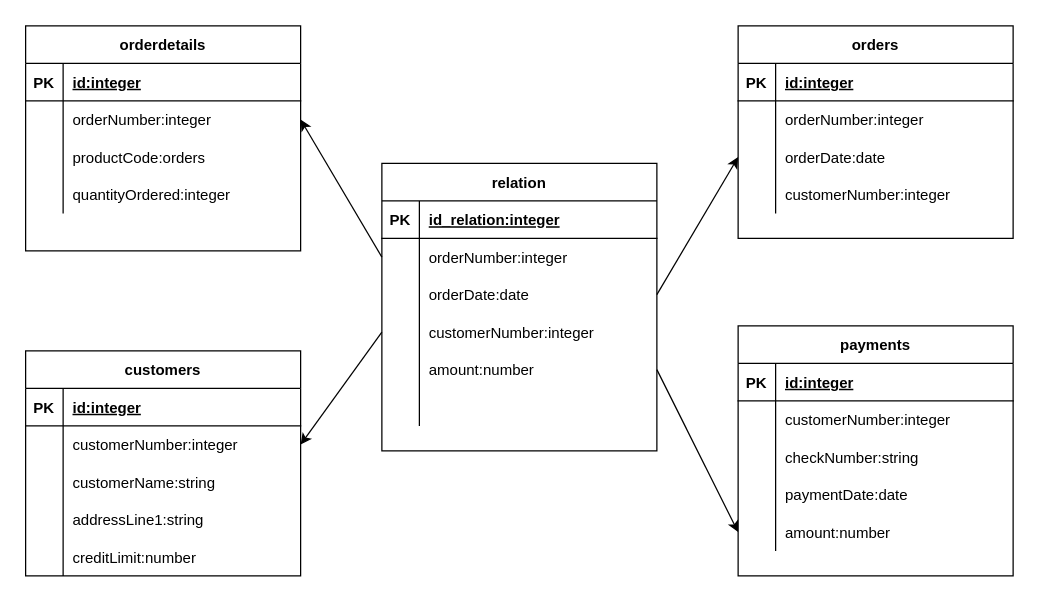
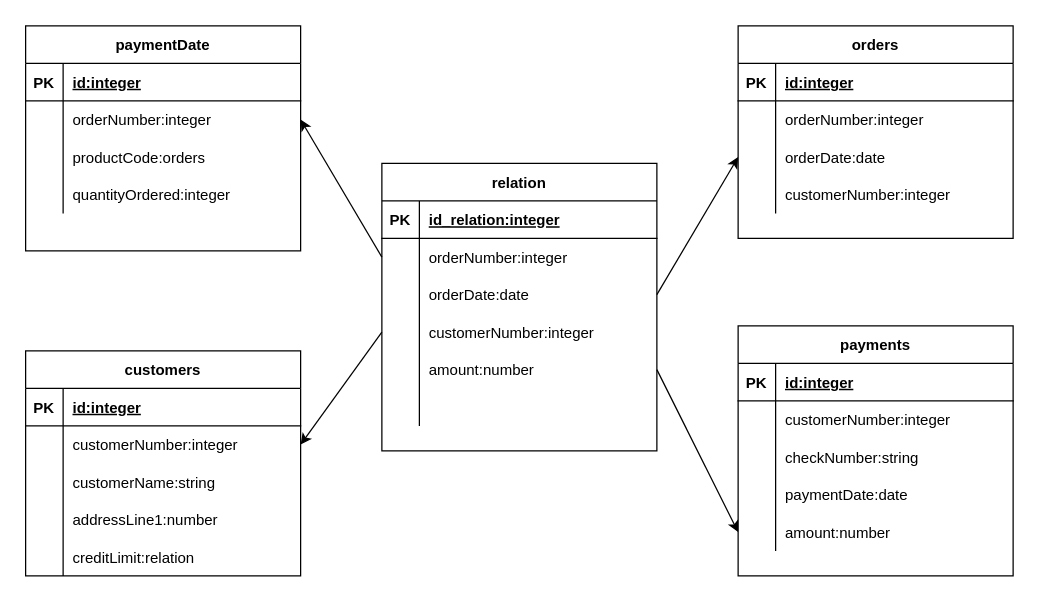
node "orderdetails": label "orderdetails" -> "paymentDate"
node "addressLine1:string": label "addressLine1:string" -> "addressLine1:number"
node "creditLimit:number": label "creditLimit:number" -> "creditLimit:relation"
